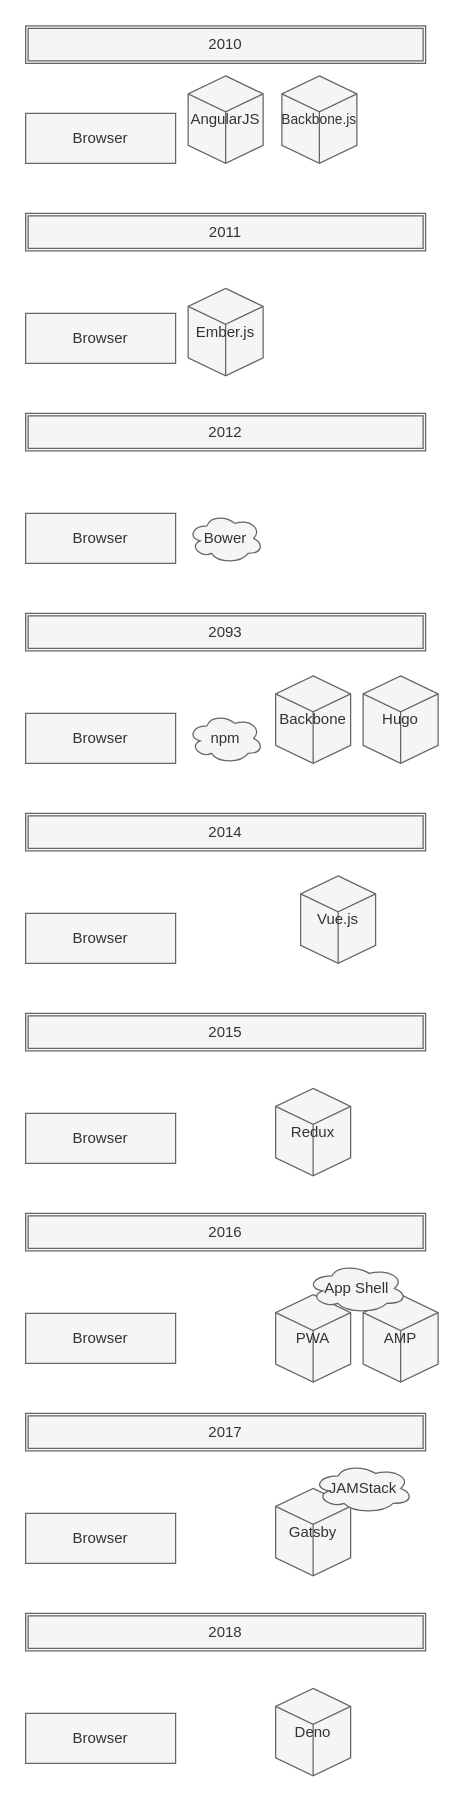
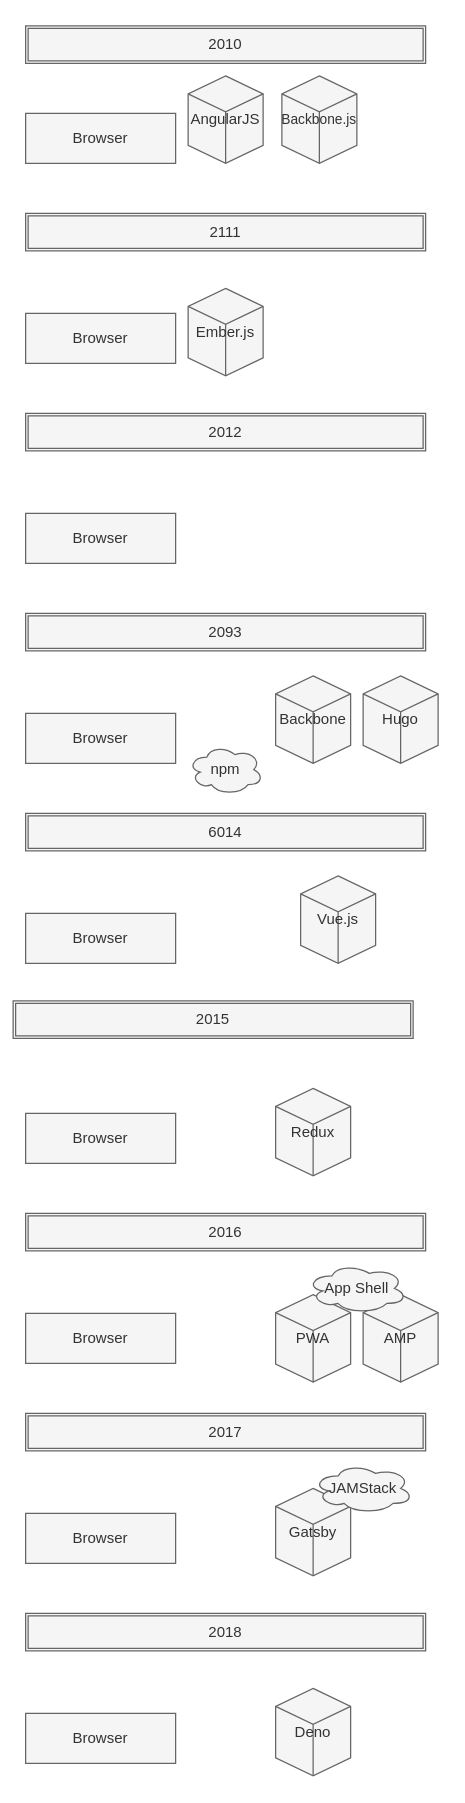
node "2011": label "2011" -> "2111"
node "Bower": removed
node "npm": moved (226, 738) -> (226, 769)
node "2014": label "2014" -> "6014"
node "2015": moved (226, 1032) -> (213, 1019)
